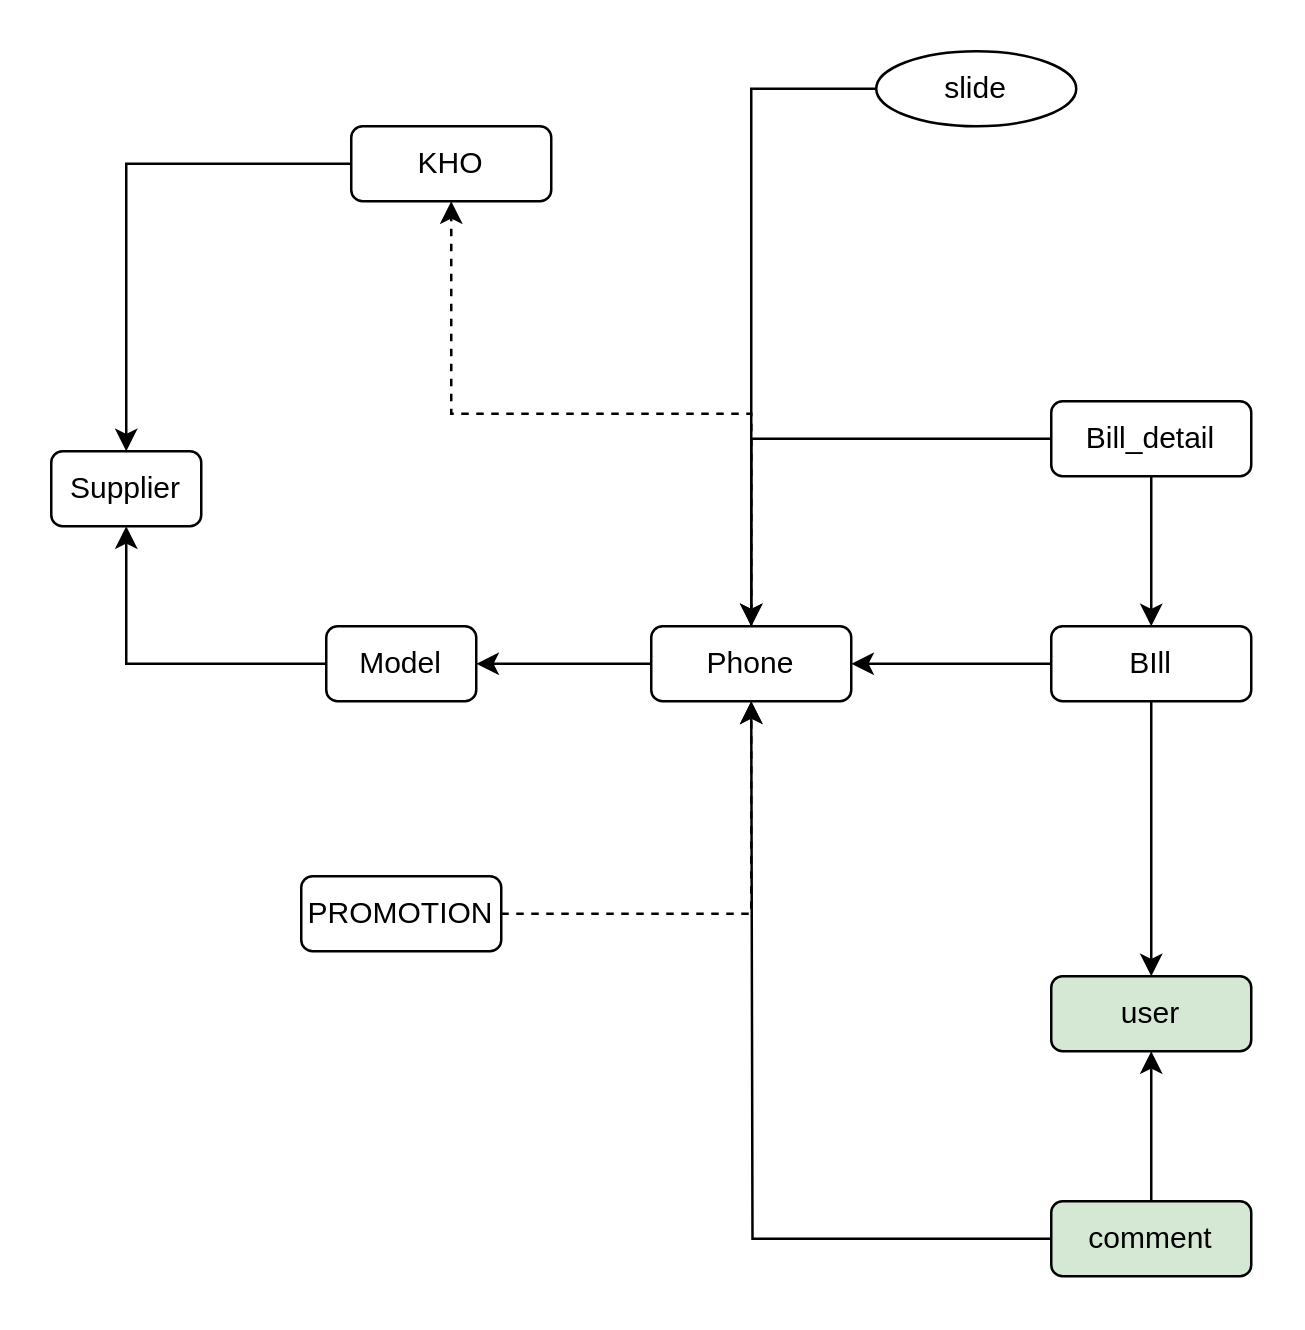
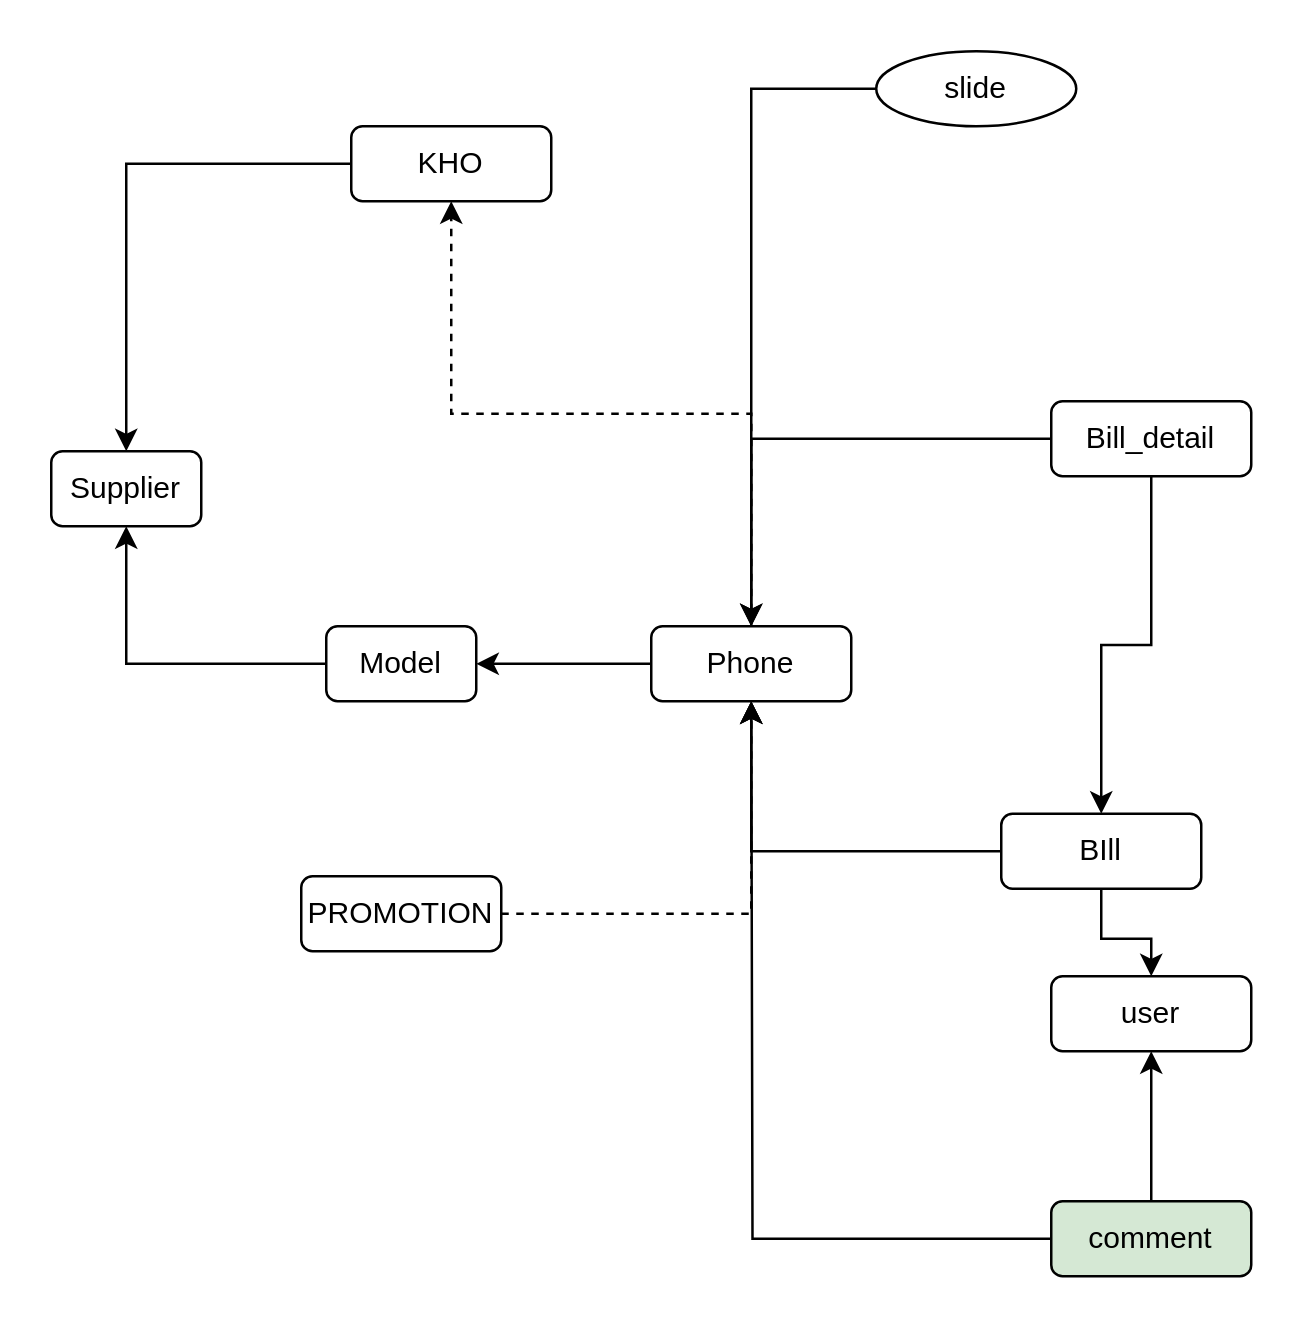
node "BIll": moved (1151, 664) -> (1101, 851)
node "user": fillcolor #d5e8d4 -> #ffffff
